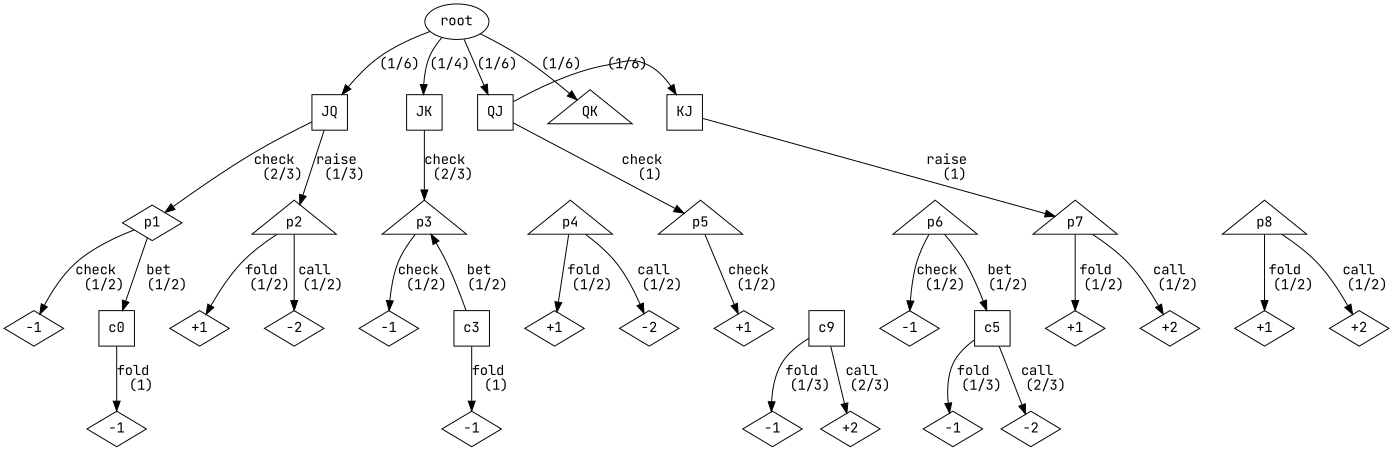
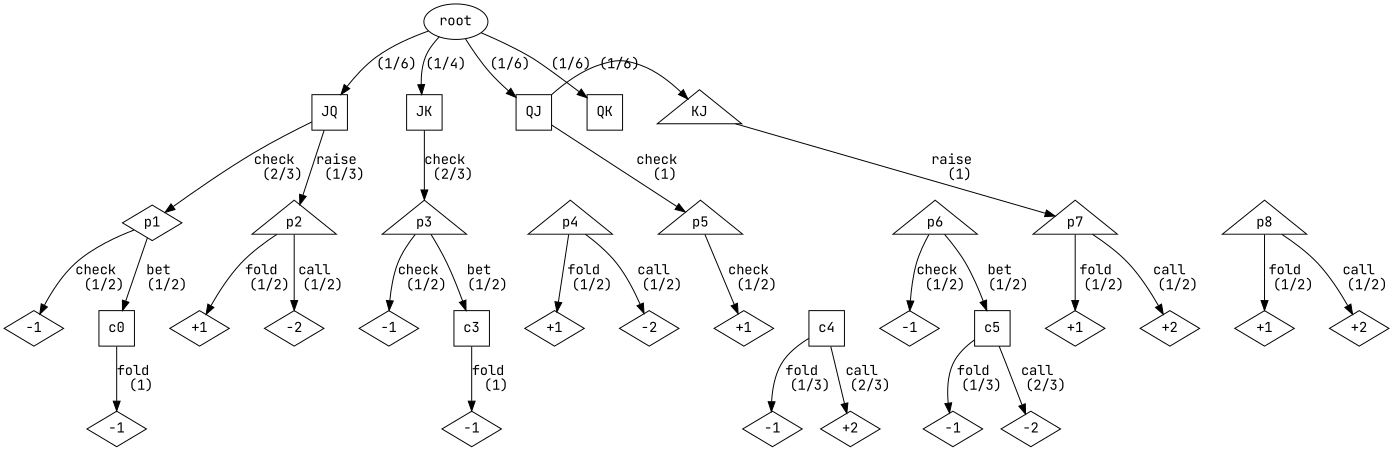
node "QK": shape triangle -> square
node "KJ": shape square -> triangle
edge "c3" -> "p3": reversed
node "c9": label "c9" -> "c4"
